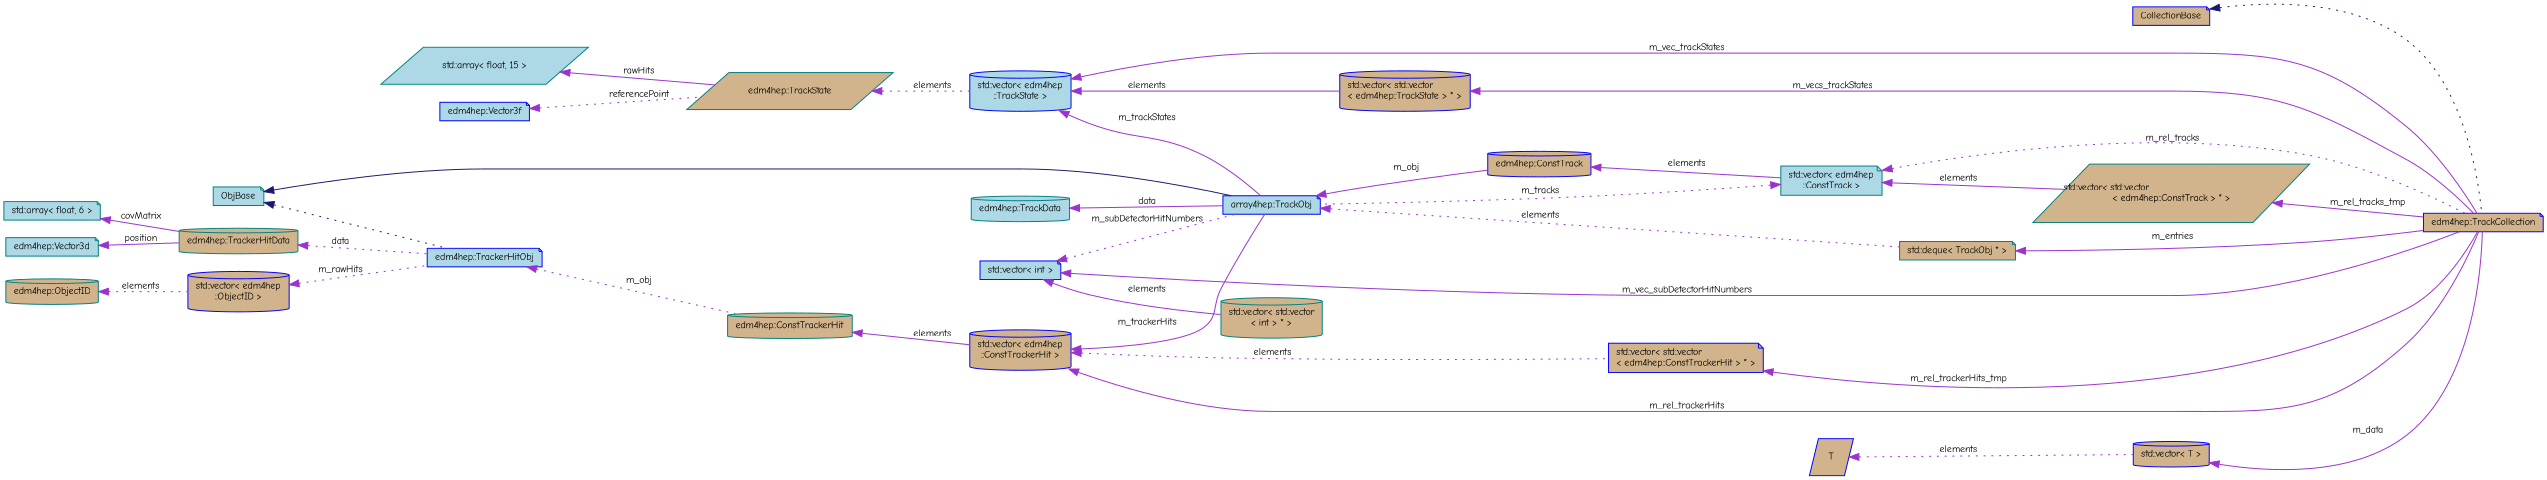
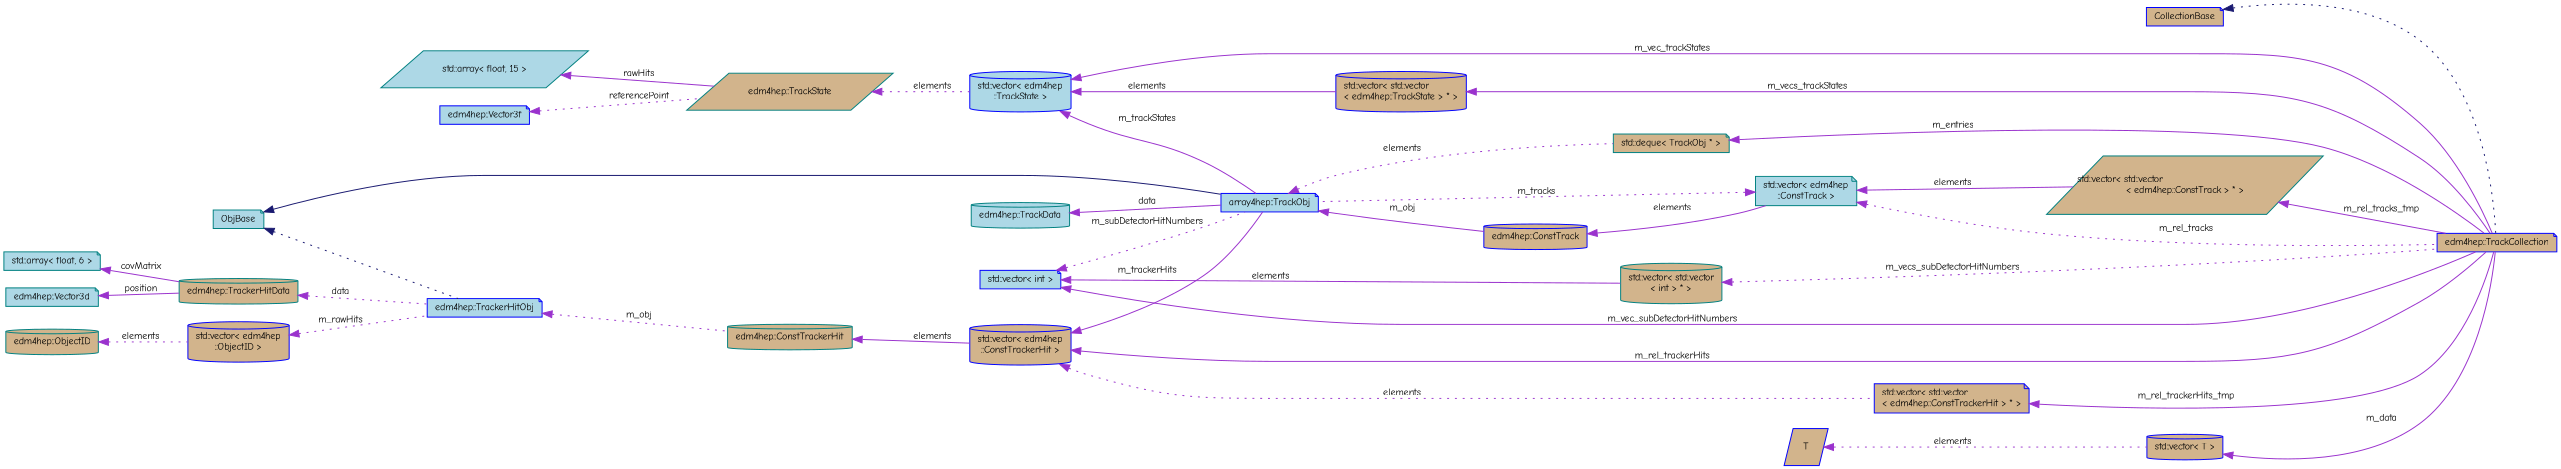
edge "edm4hep::TrackCollection" -> "std::vector< std::vector < int > * >": added, label "m_vecs_subDetectorHitNumbers"
